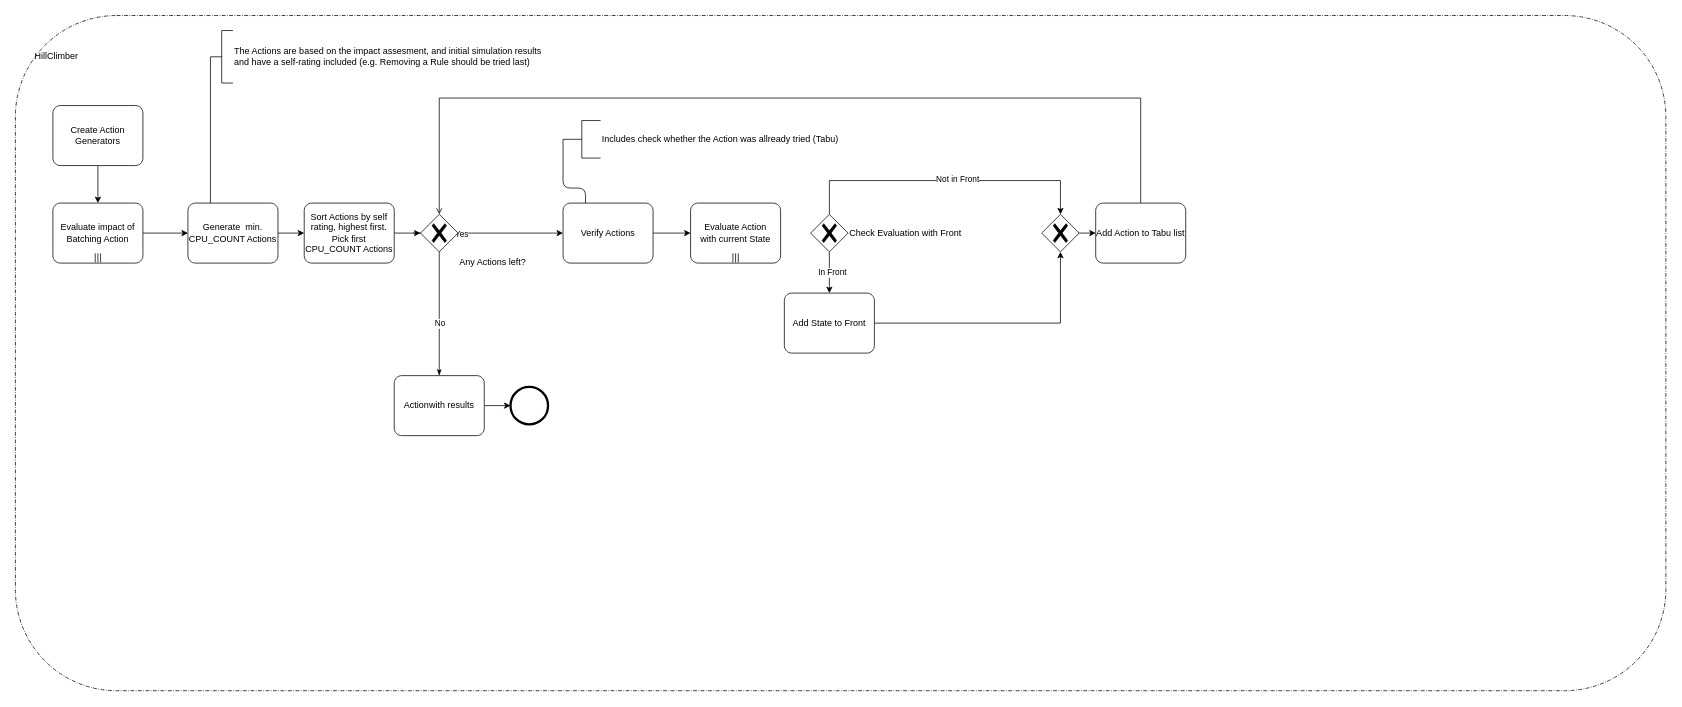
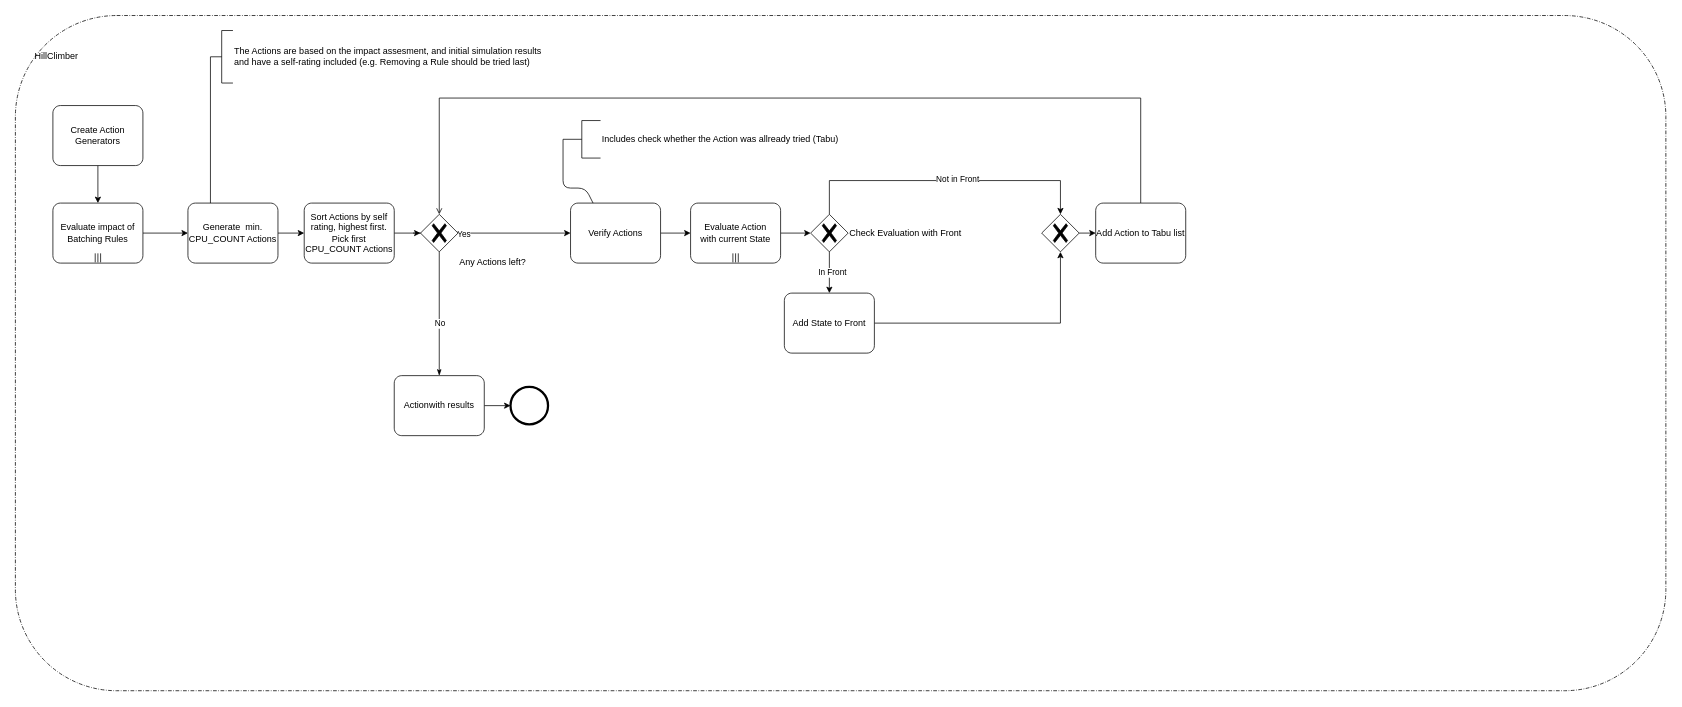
node "Evaluate impact of Batching Action": label "Evaluate impact of Batching Action" -> "Evaluate impact of Batching Rules"
node "Verify Actions": moved (608, 233) -> (615, 233)
edge "Evaluate Actionwith current State" -> "Check Evaluation with Front": added
